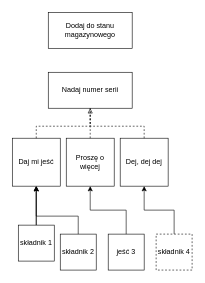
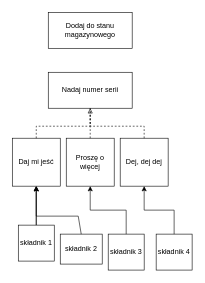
node "składnik 2": size 36x36 -> 42x30
node "jeść 3": label "jeść 3" -> "składnik 3"
node "składnik 4": style dashed -> solid
